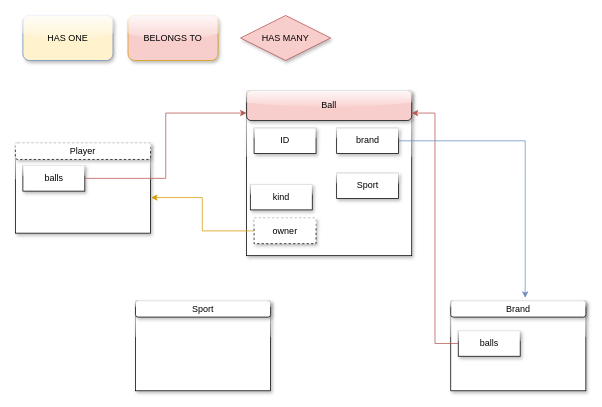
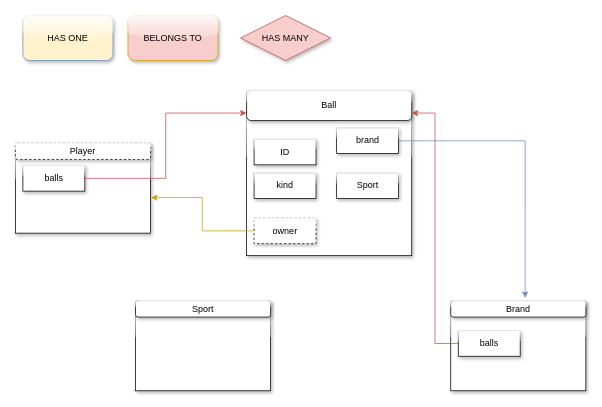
node "Ball": fillcolor #f8cecc -> #ffffff
node "ID": moved (285, 141) -> (285, 152)
node "kind": moved (281, 197) -> (285, 186)
